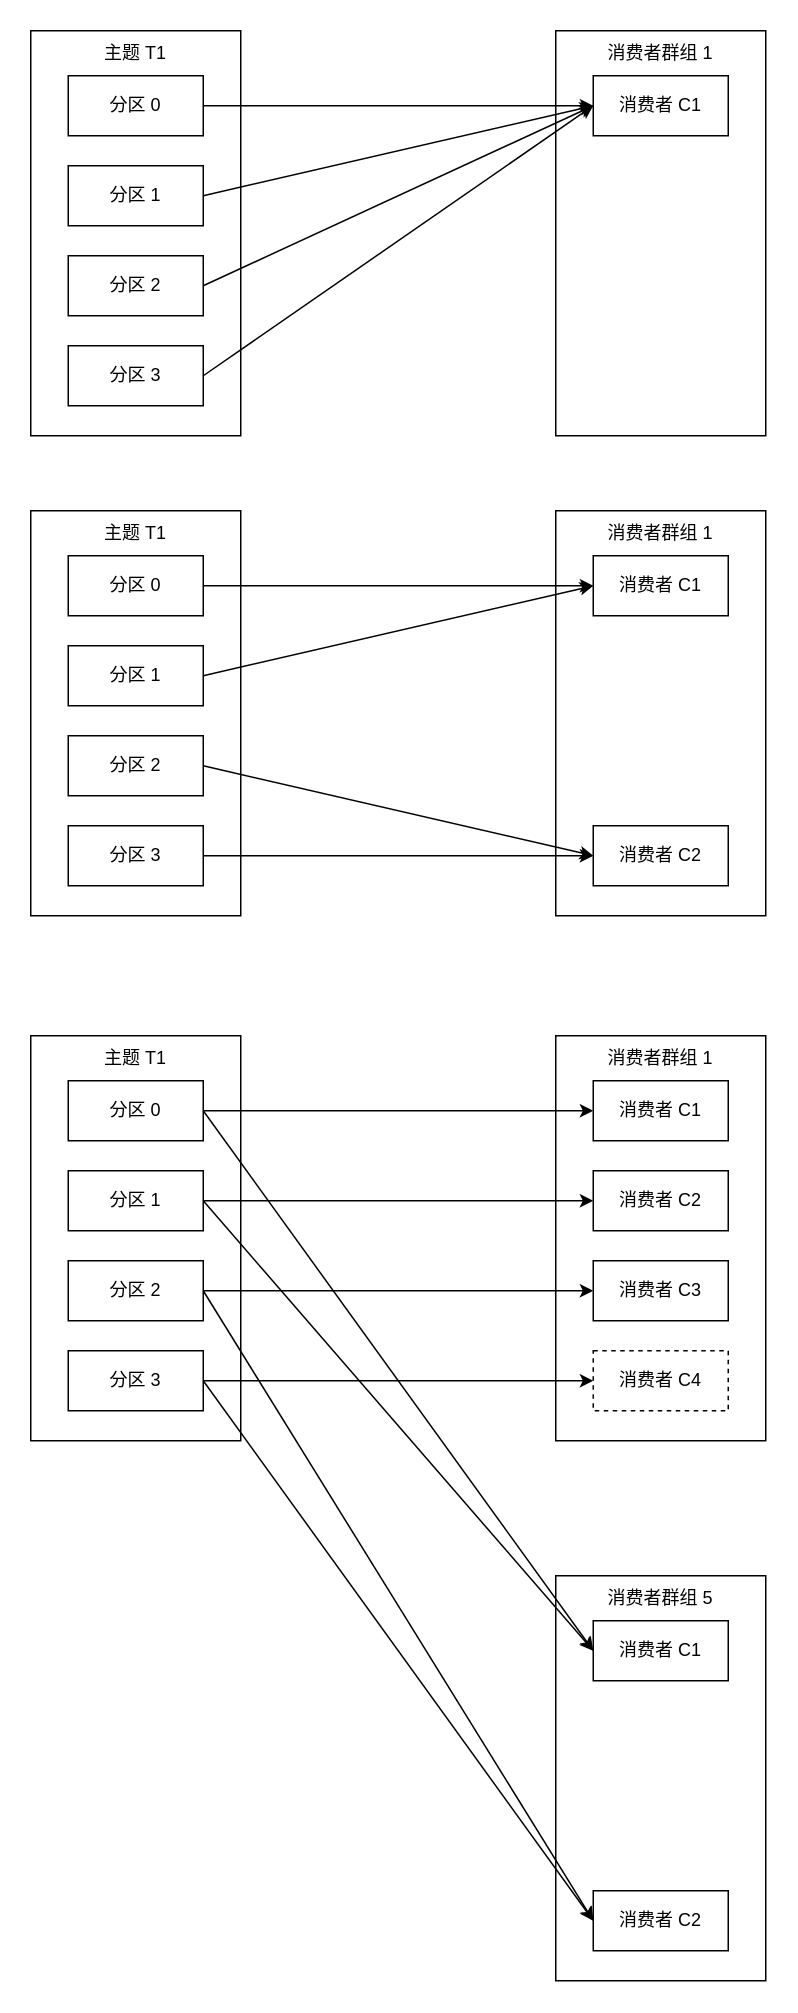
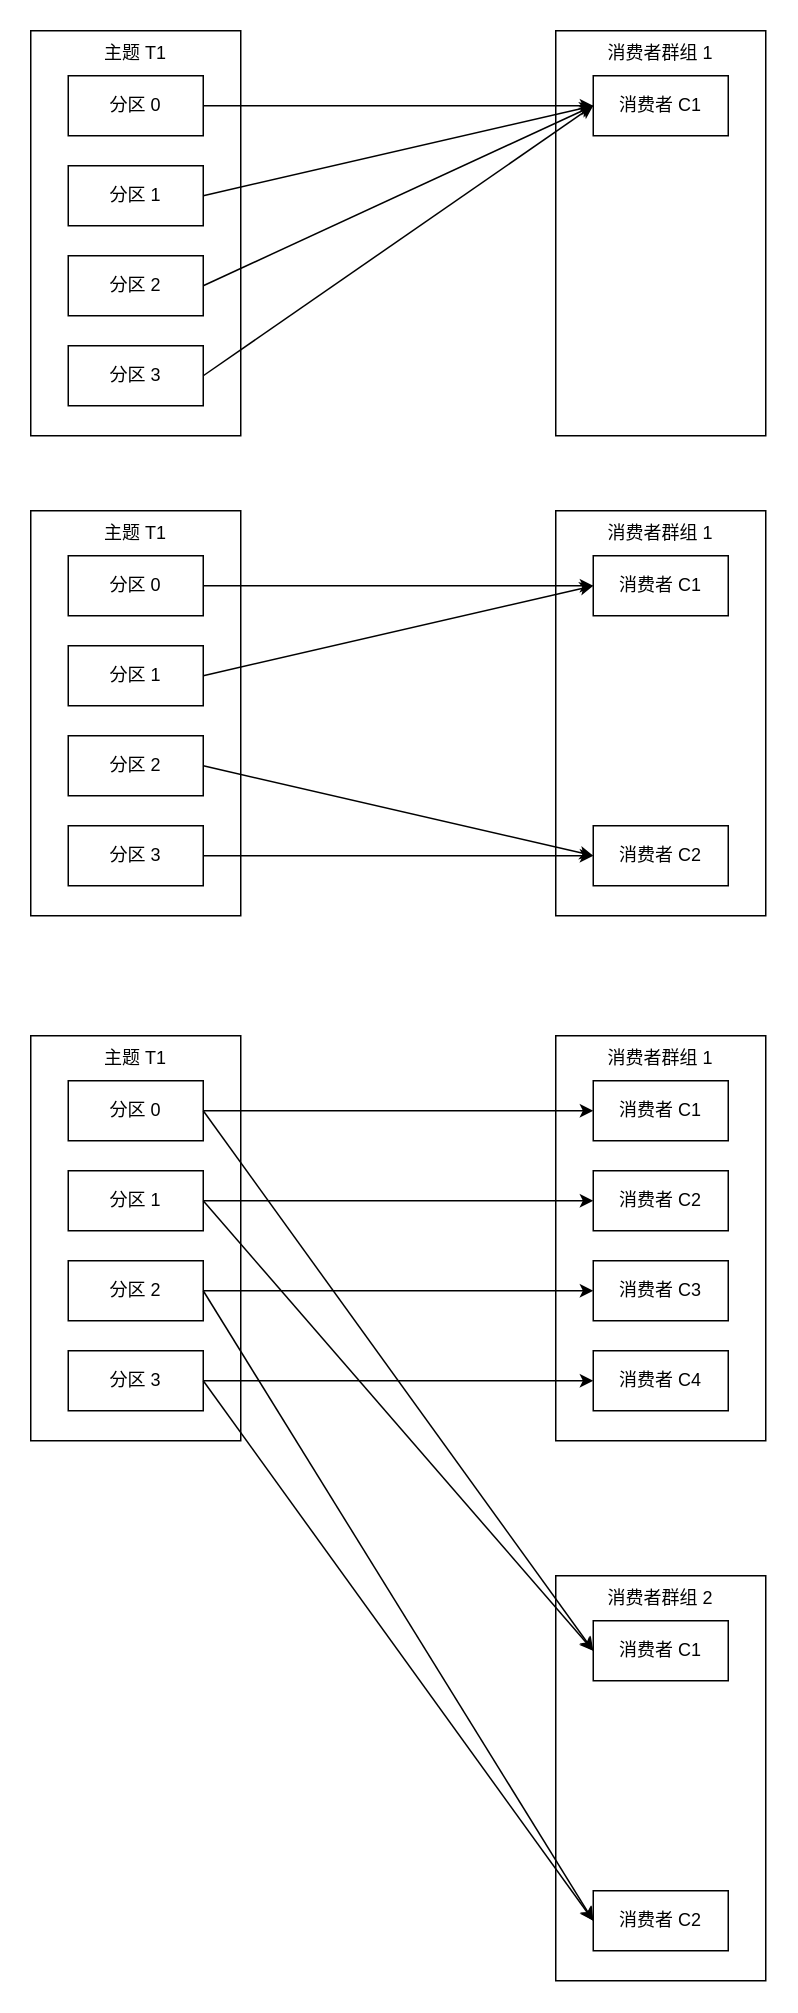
node "消费者 C4": style dashed -> solid
node "消费者群组 5": label "消费者群组 5" -> "消费者群组 2"
